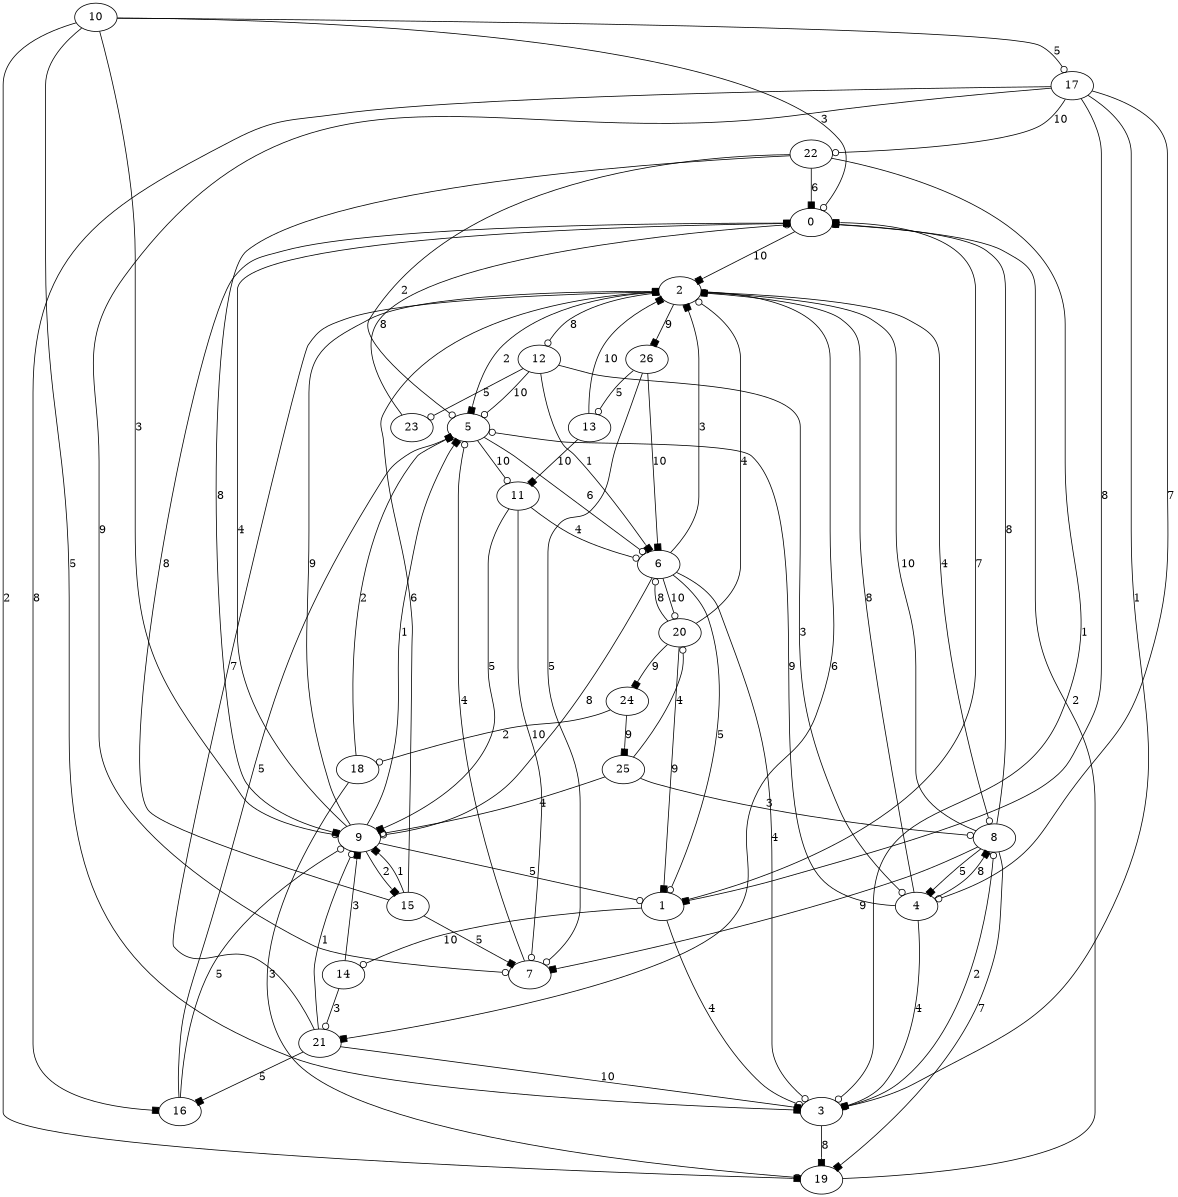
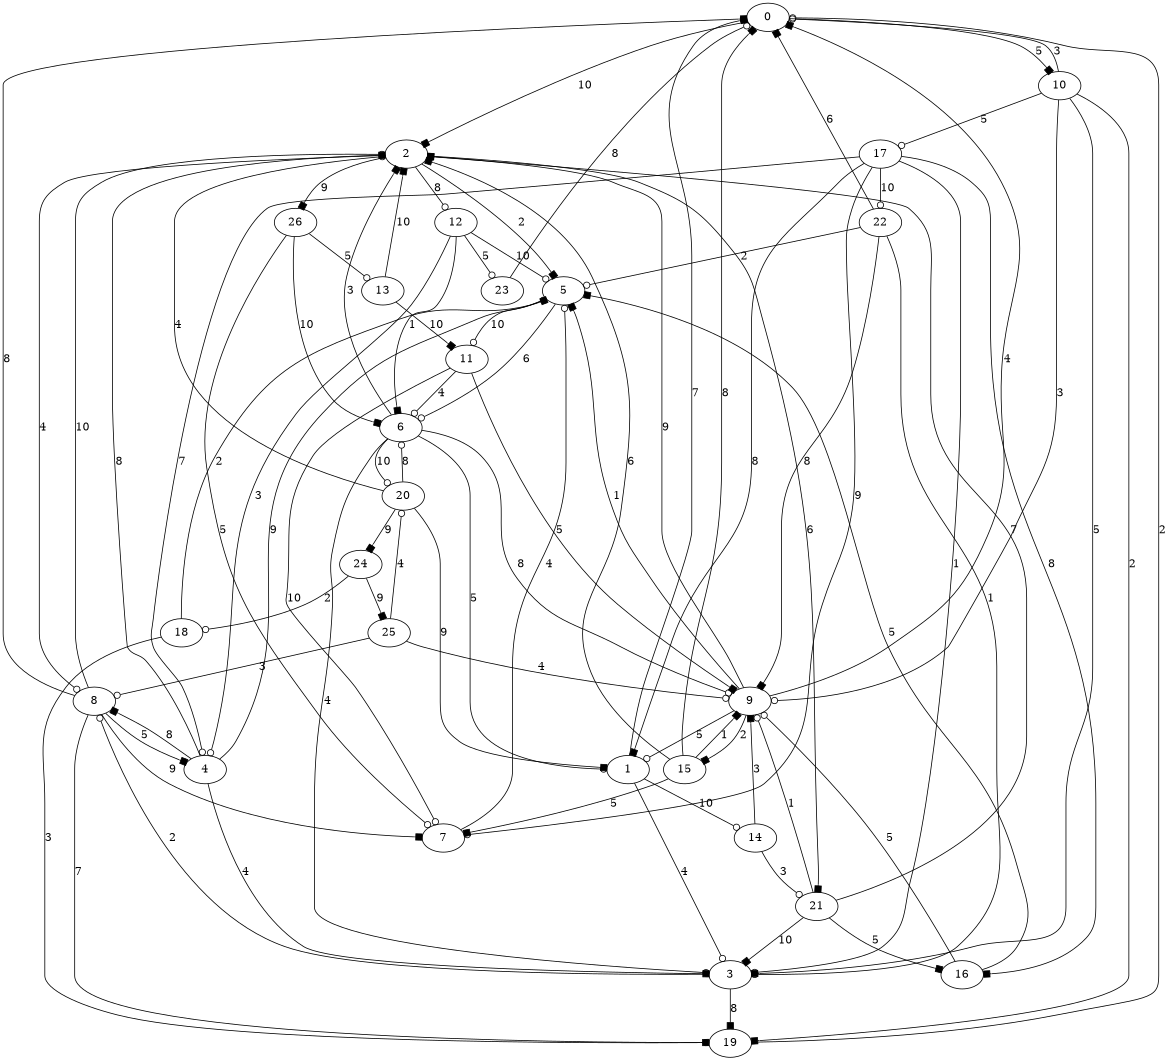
edge "0" -> "10": added, label "5"
